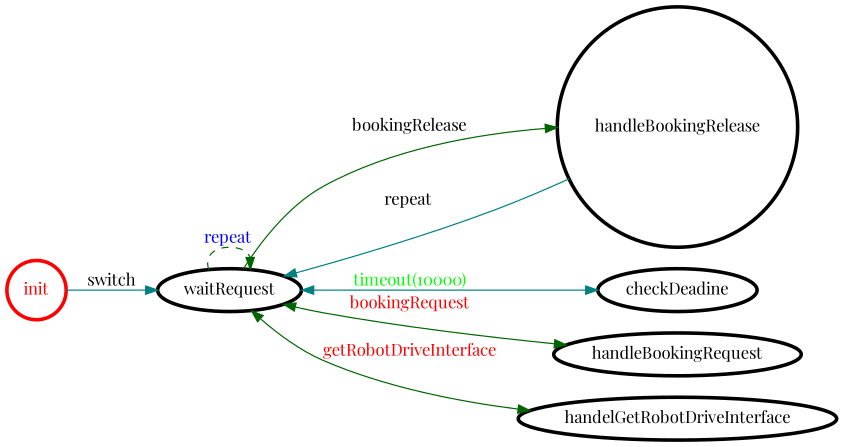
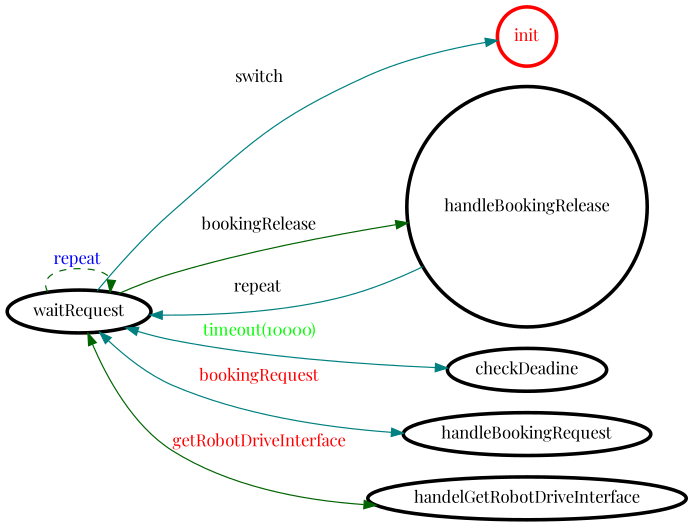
edge "init" -> "waitRequest": reversed
edge "waitRequest" -- "handleBookingRequest": color darkgreen -> teal
